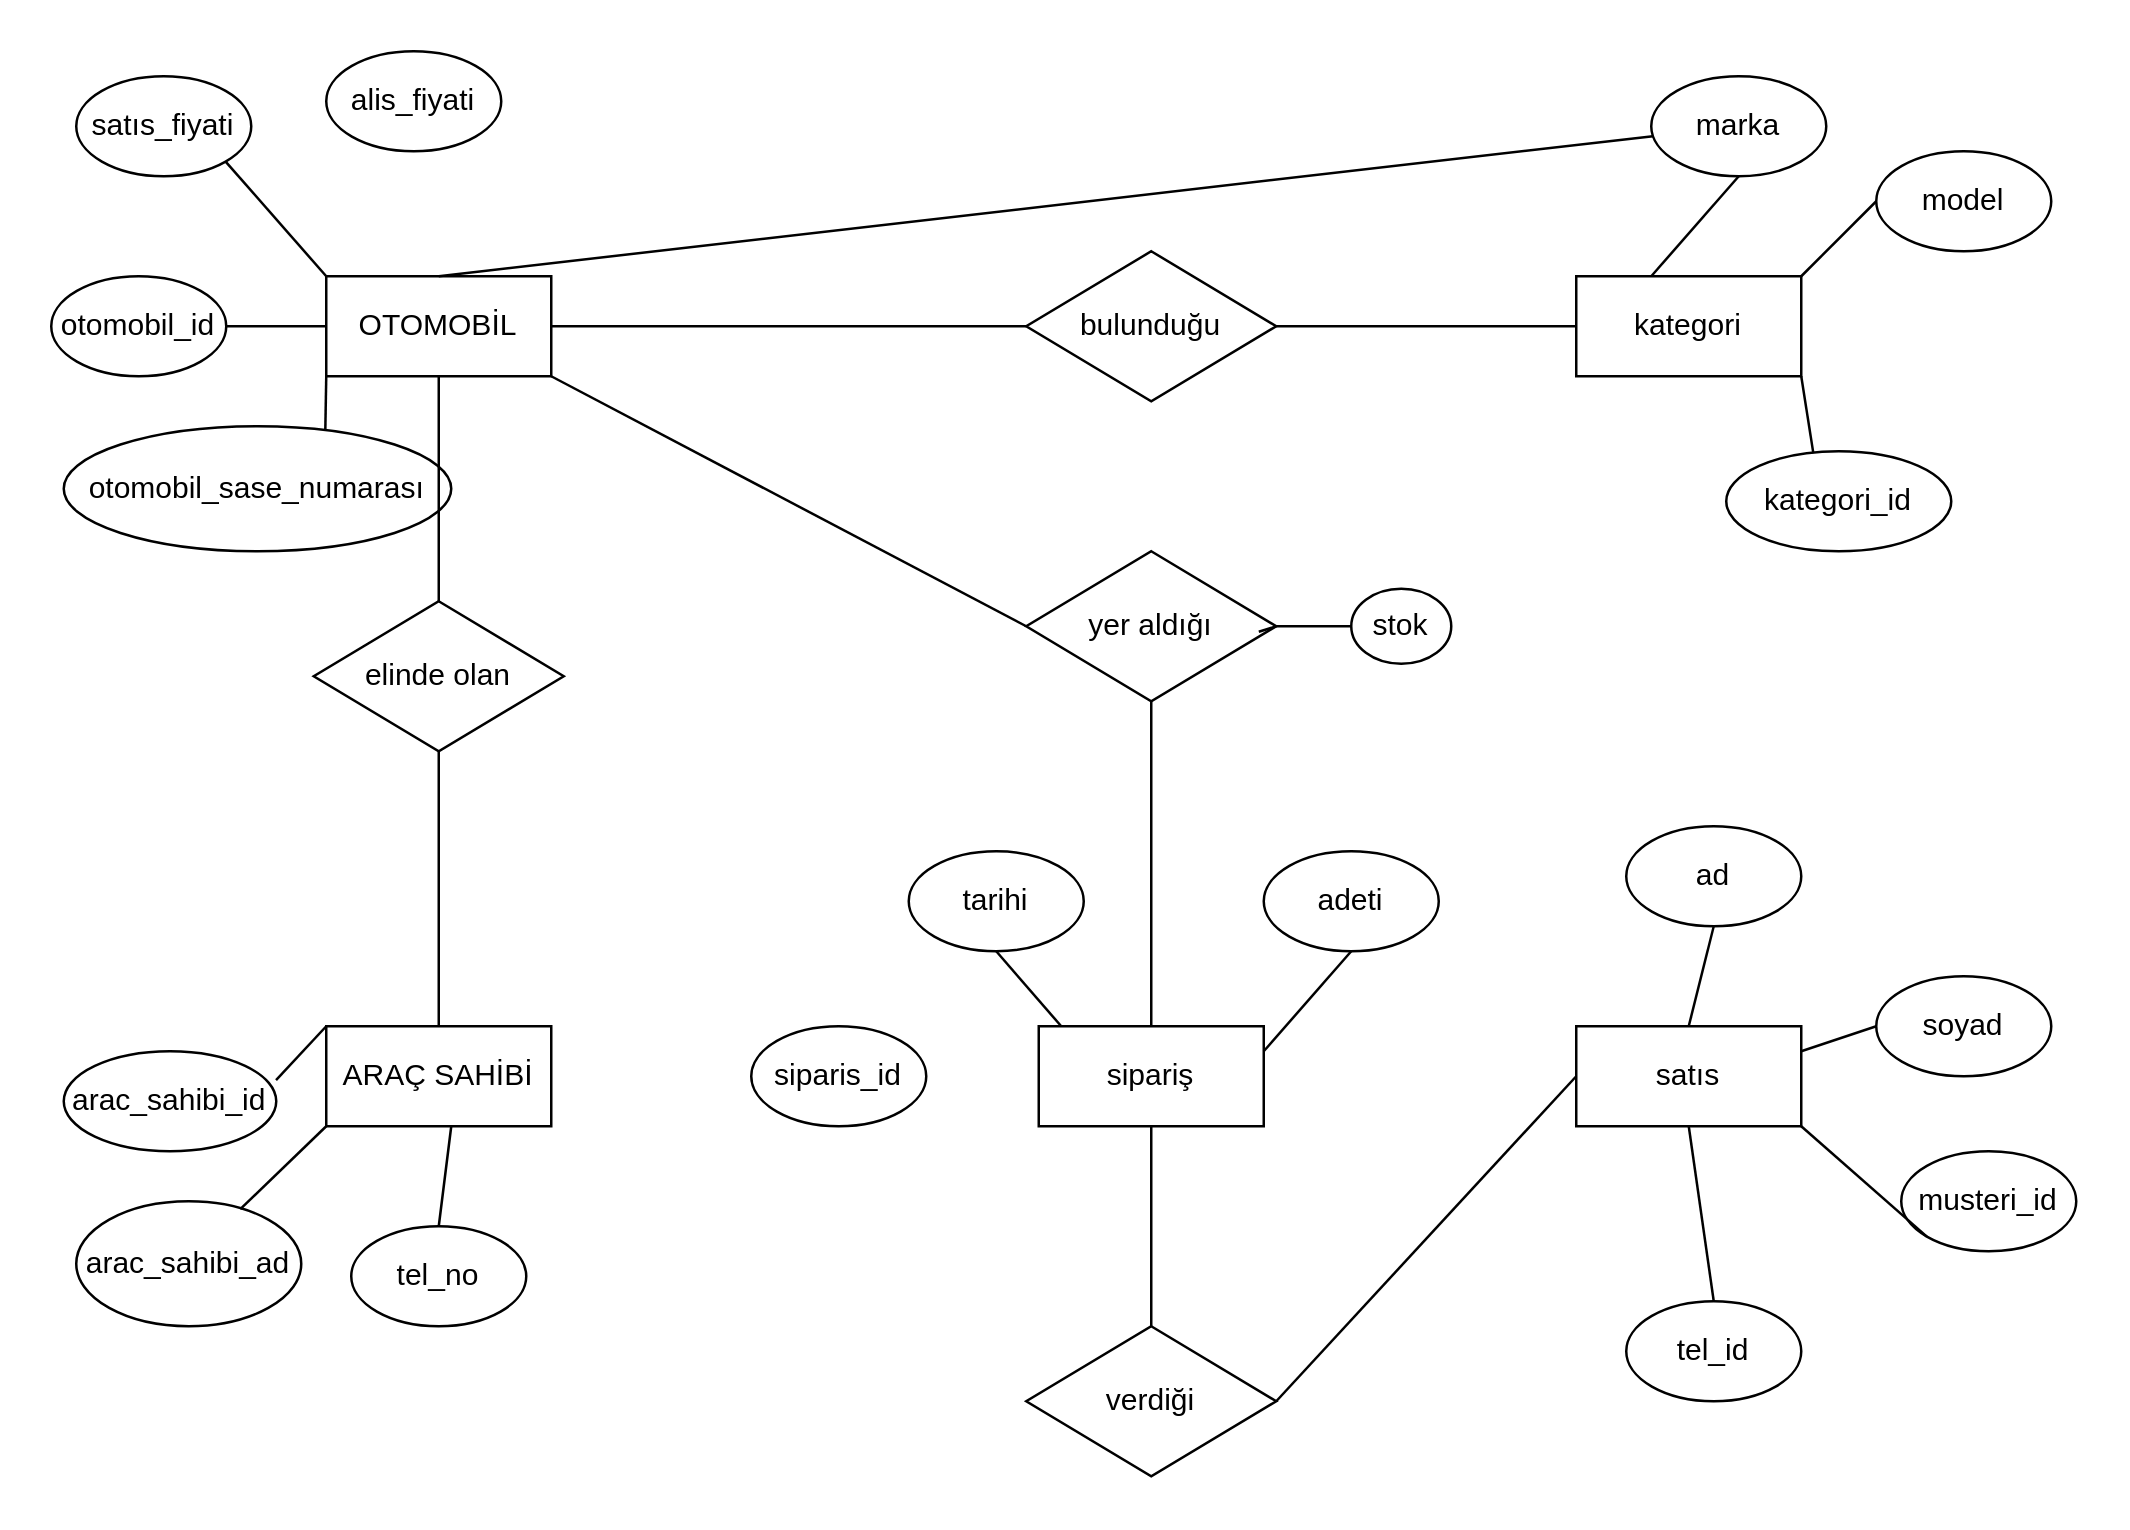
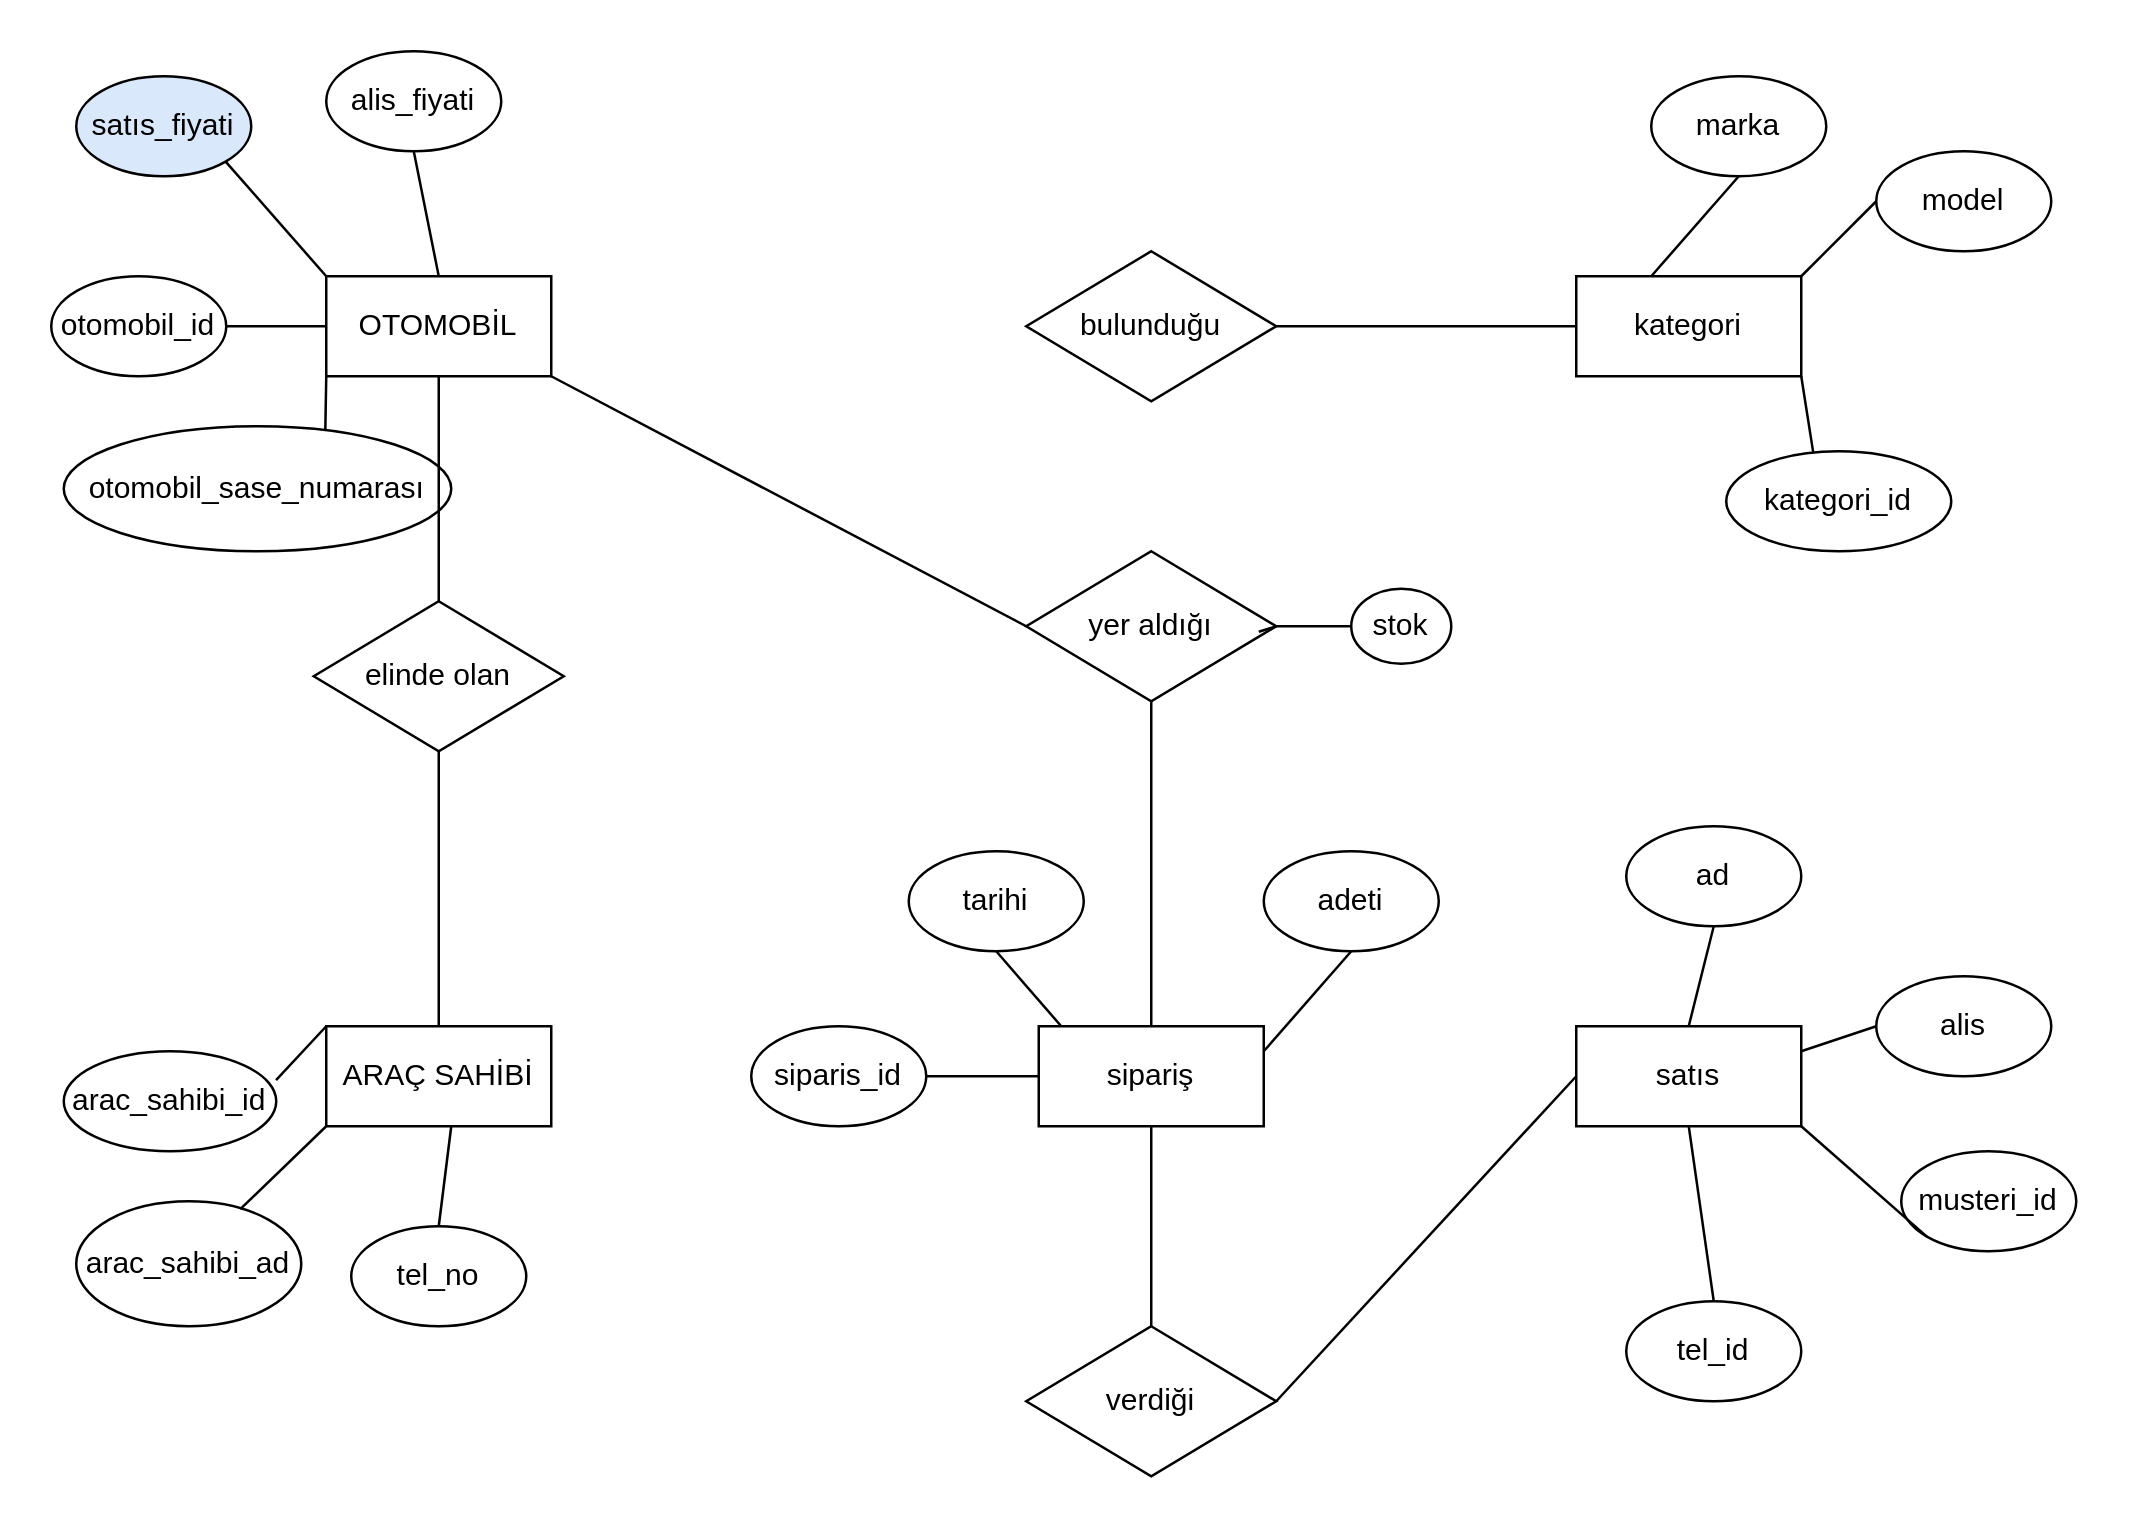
node "satıs_fiyati": fillcolor #ffffff -> #dae8fc
edge "marka" -- "OTOMOBİL": now "alis_fiyati" -- "OTOMOBİL"
edge "OTOMOBİL" -- "bulunduğu": removed
node "soyad": label "soyad" -> "alis"
edge "siparis_id" -- "sipariş": added
